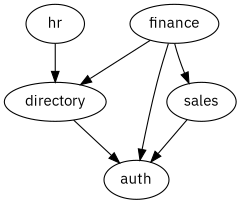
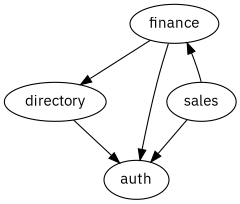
node "hr": removed
edge "finance" -> "sales": reversed
